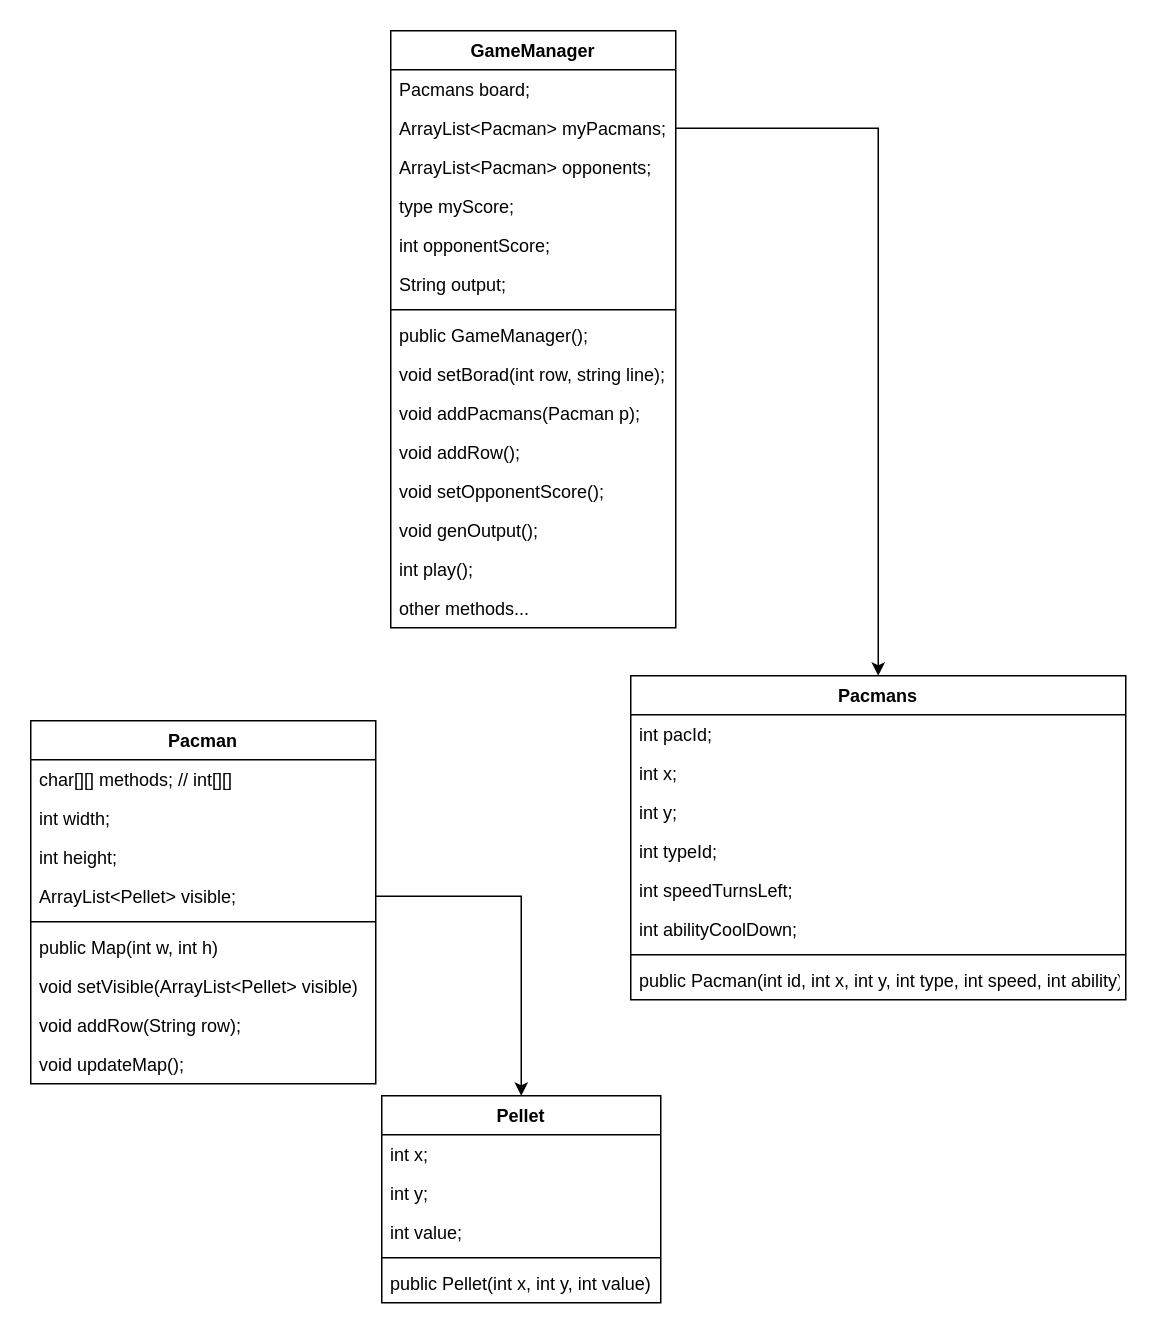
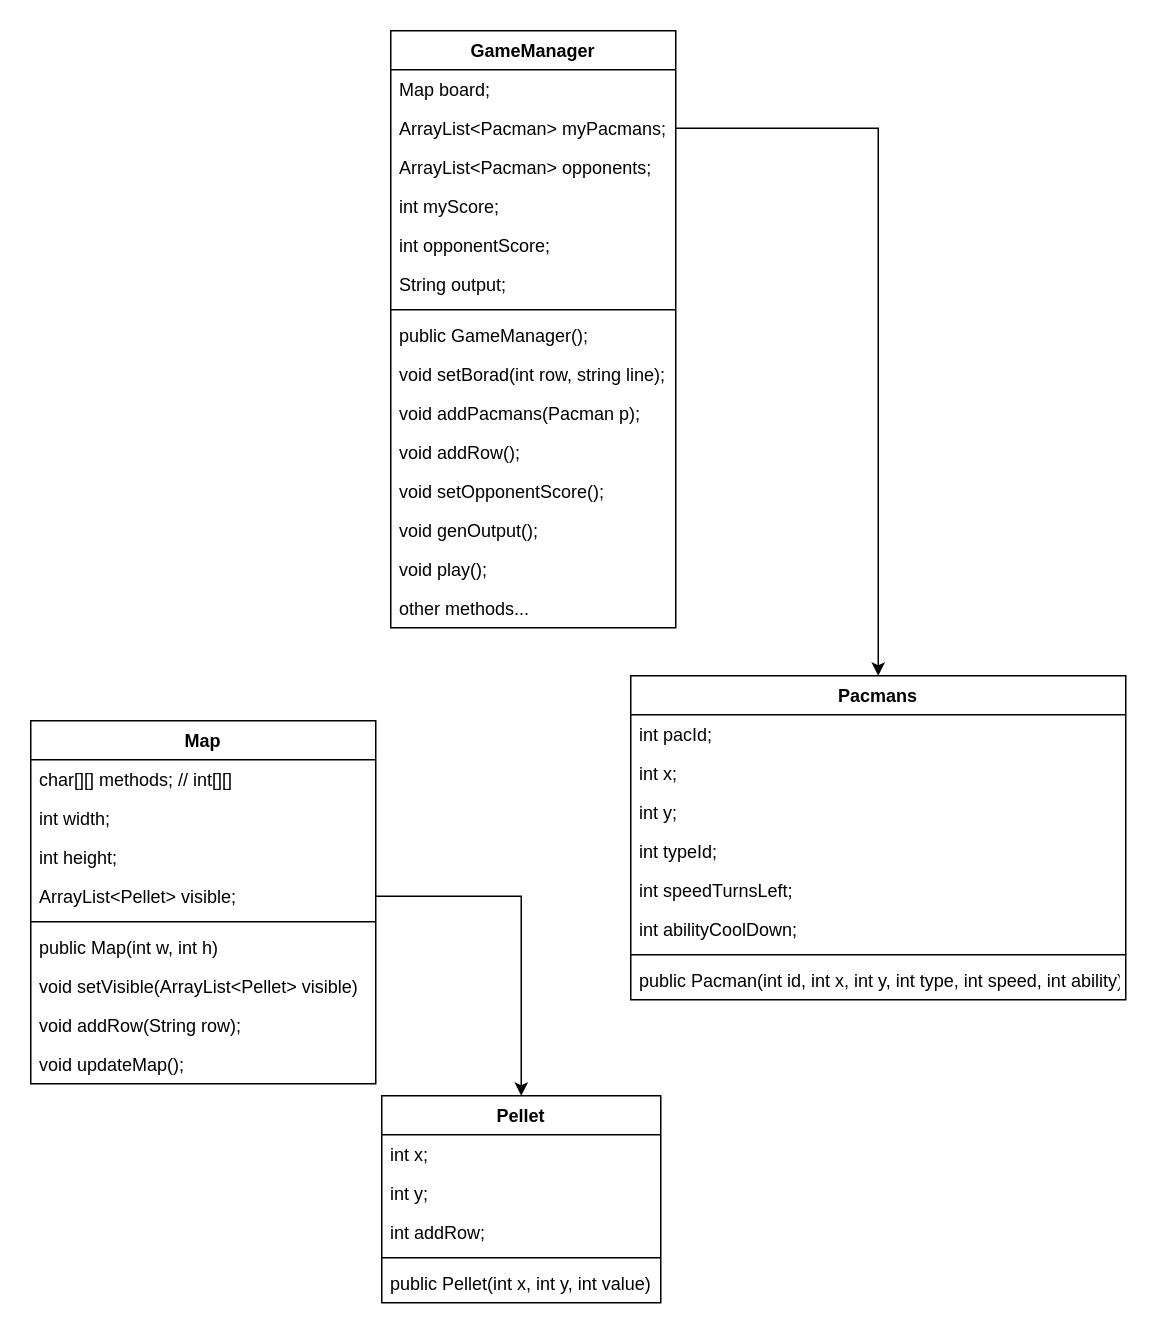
node "Pacmans board;": label "Pacmans board;" -> "Map board;"
node "type myScore;": label "type myScore;" -> "int myScore;"
node "int play();": label "int play();" -> "void play();"
node "Pacman": label "Pacman" -> "Map"
node "int value;": label "int value;" -> "int addRow;"
